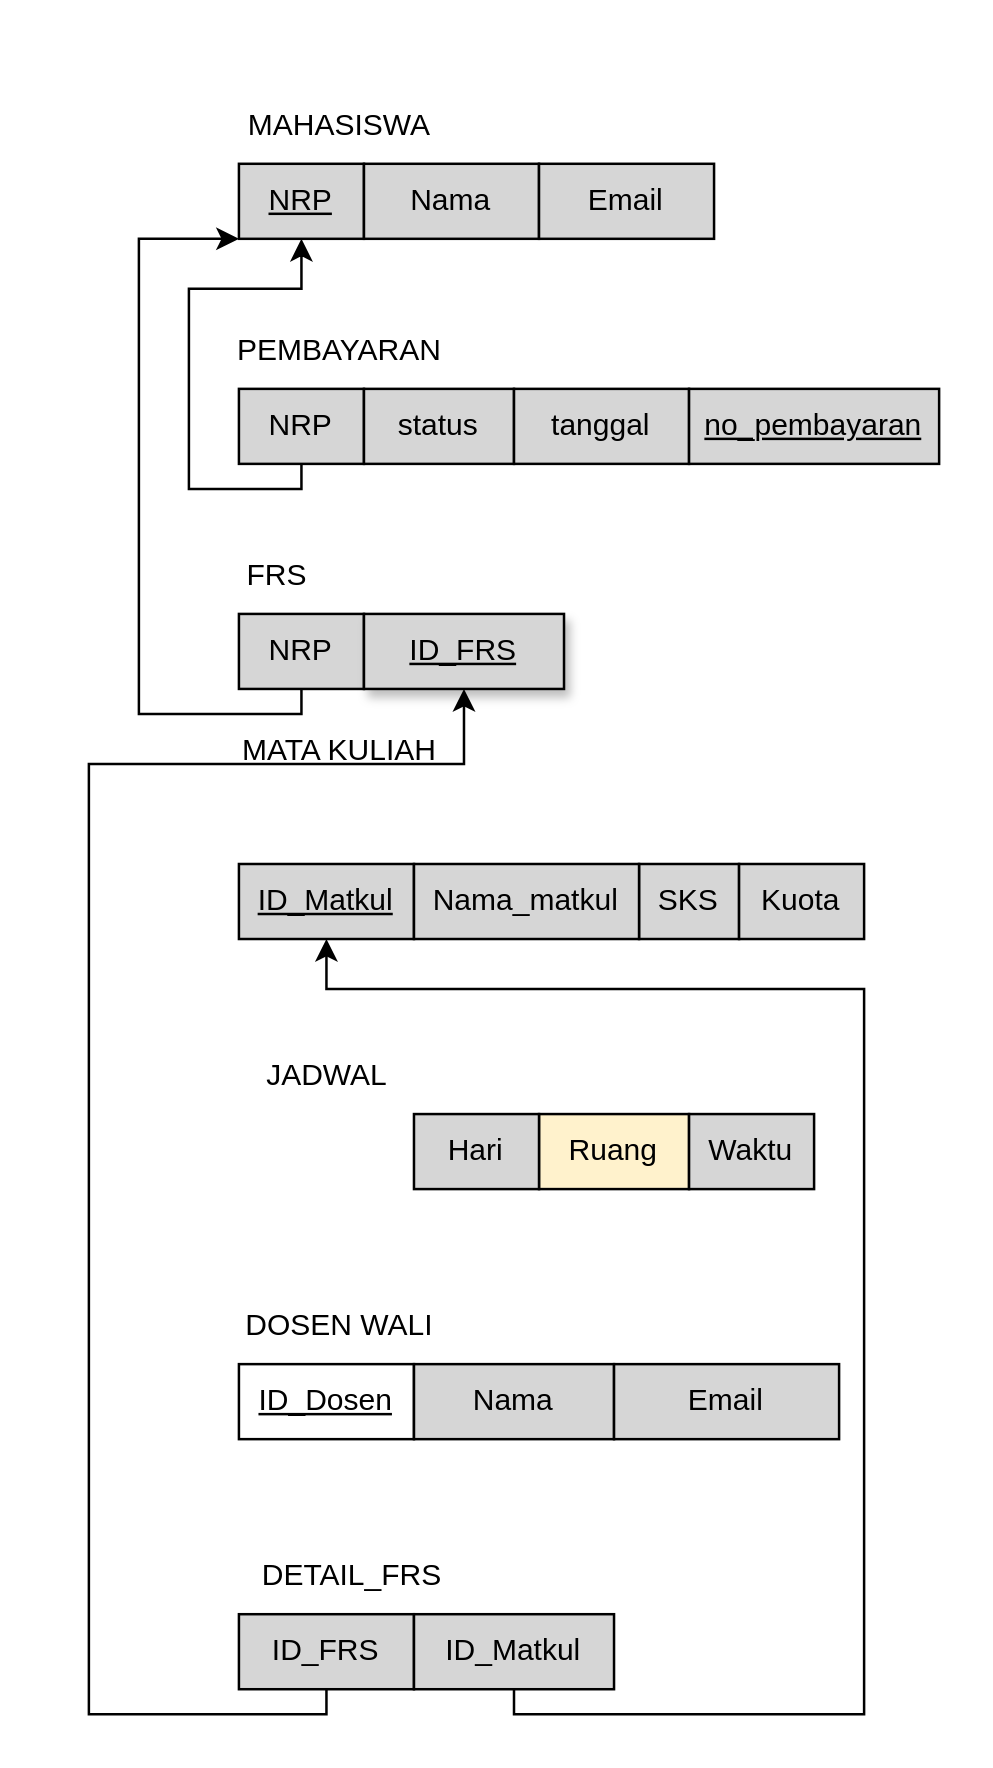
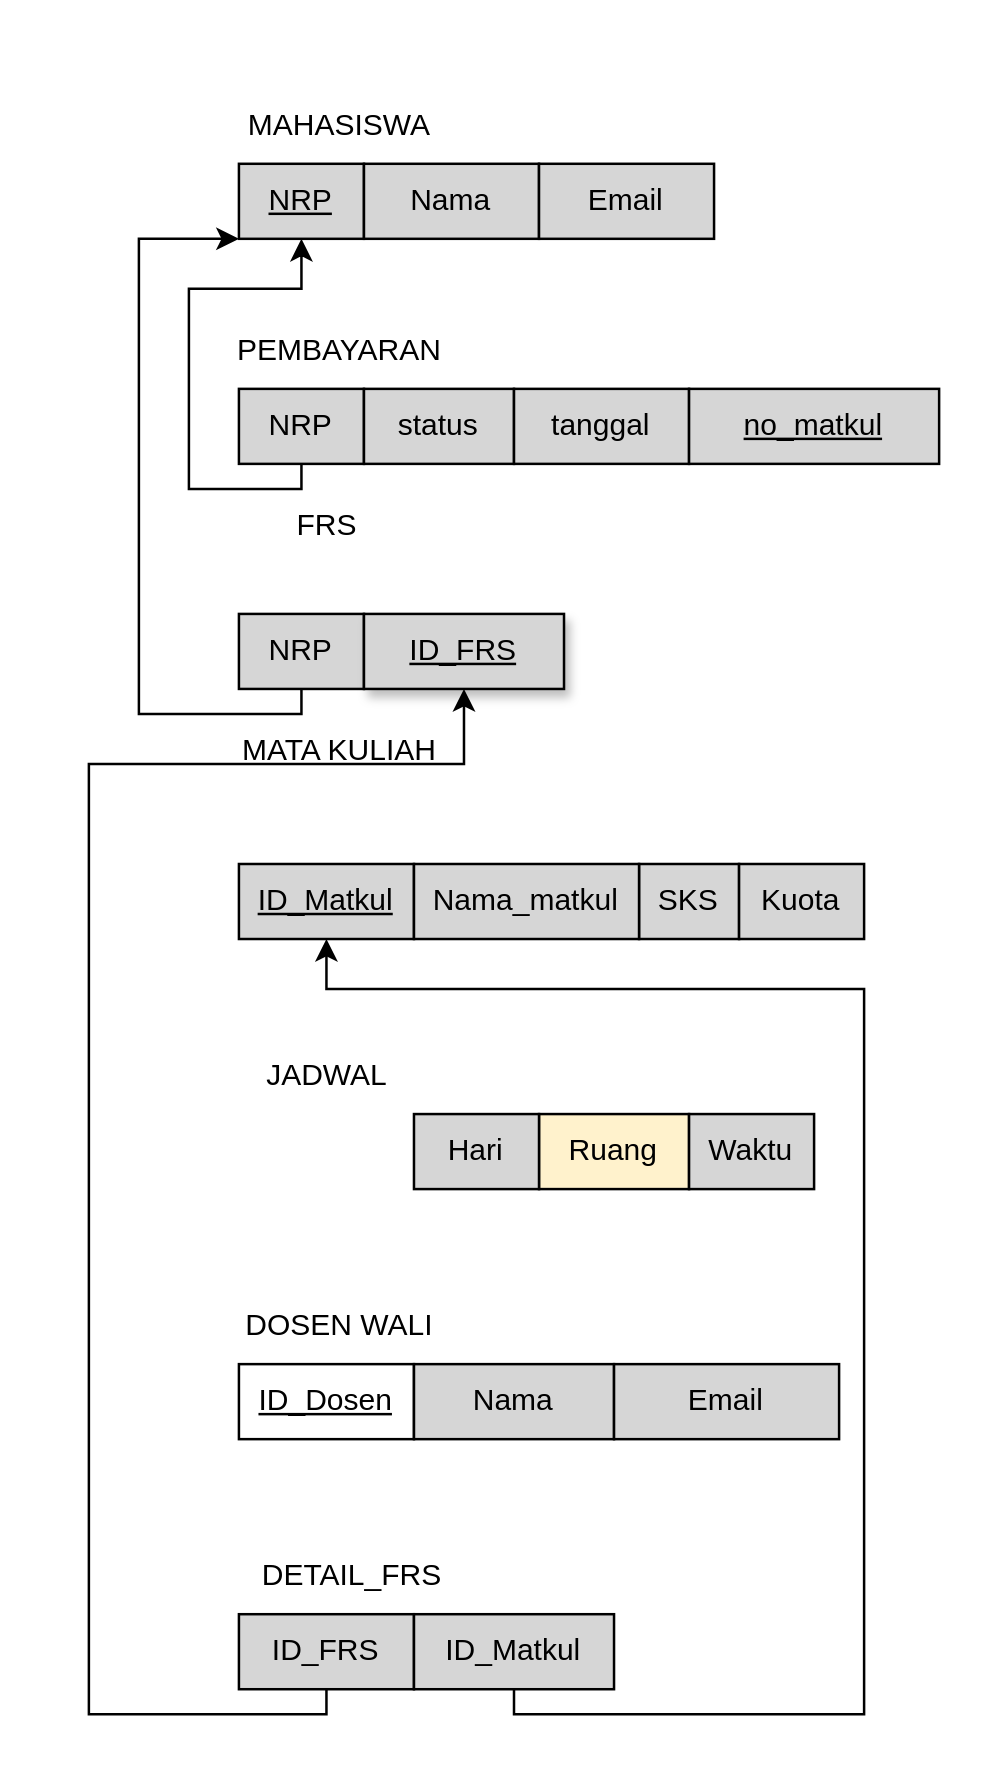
node "no_pembayaran": label "no_pembayaran" -> "no_matkul"
node "FRS": moved (276, 576) -> (326, 526)
